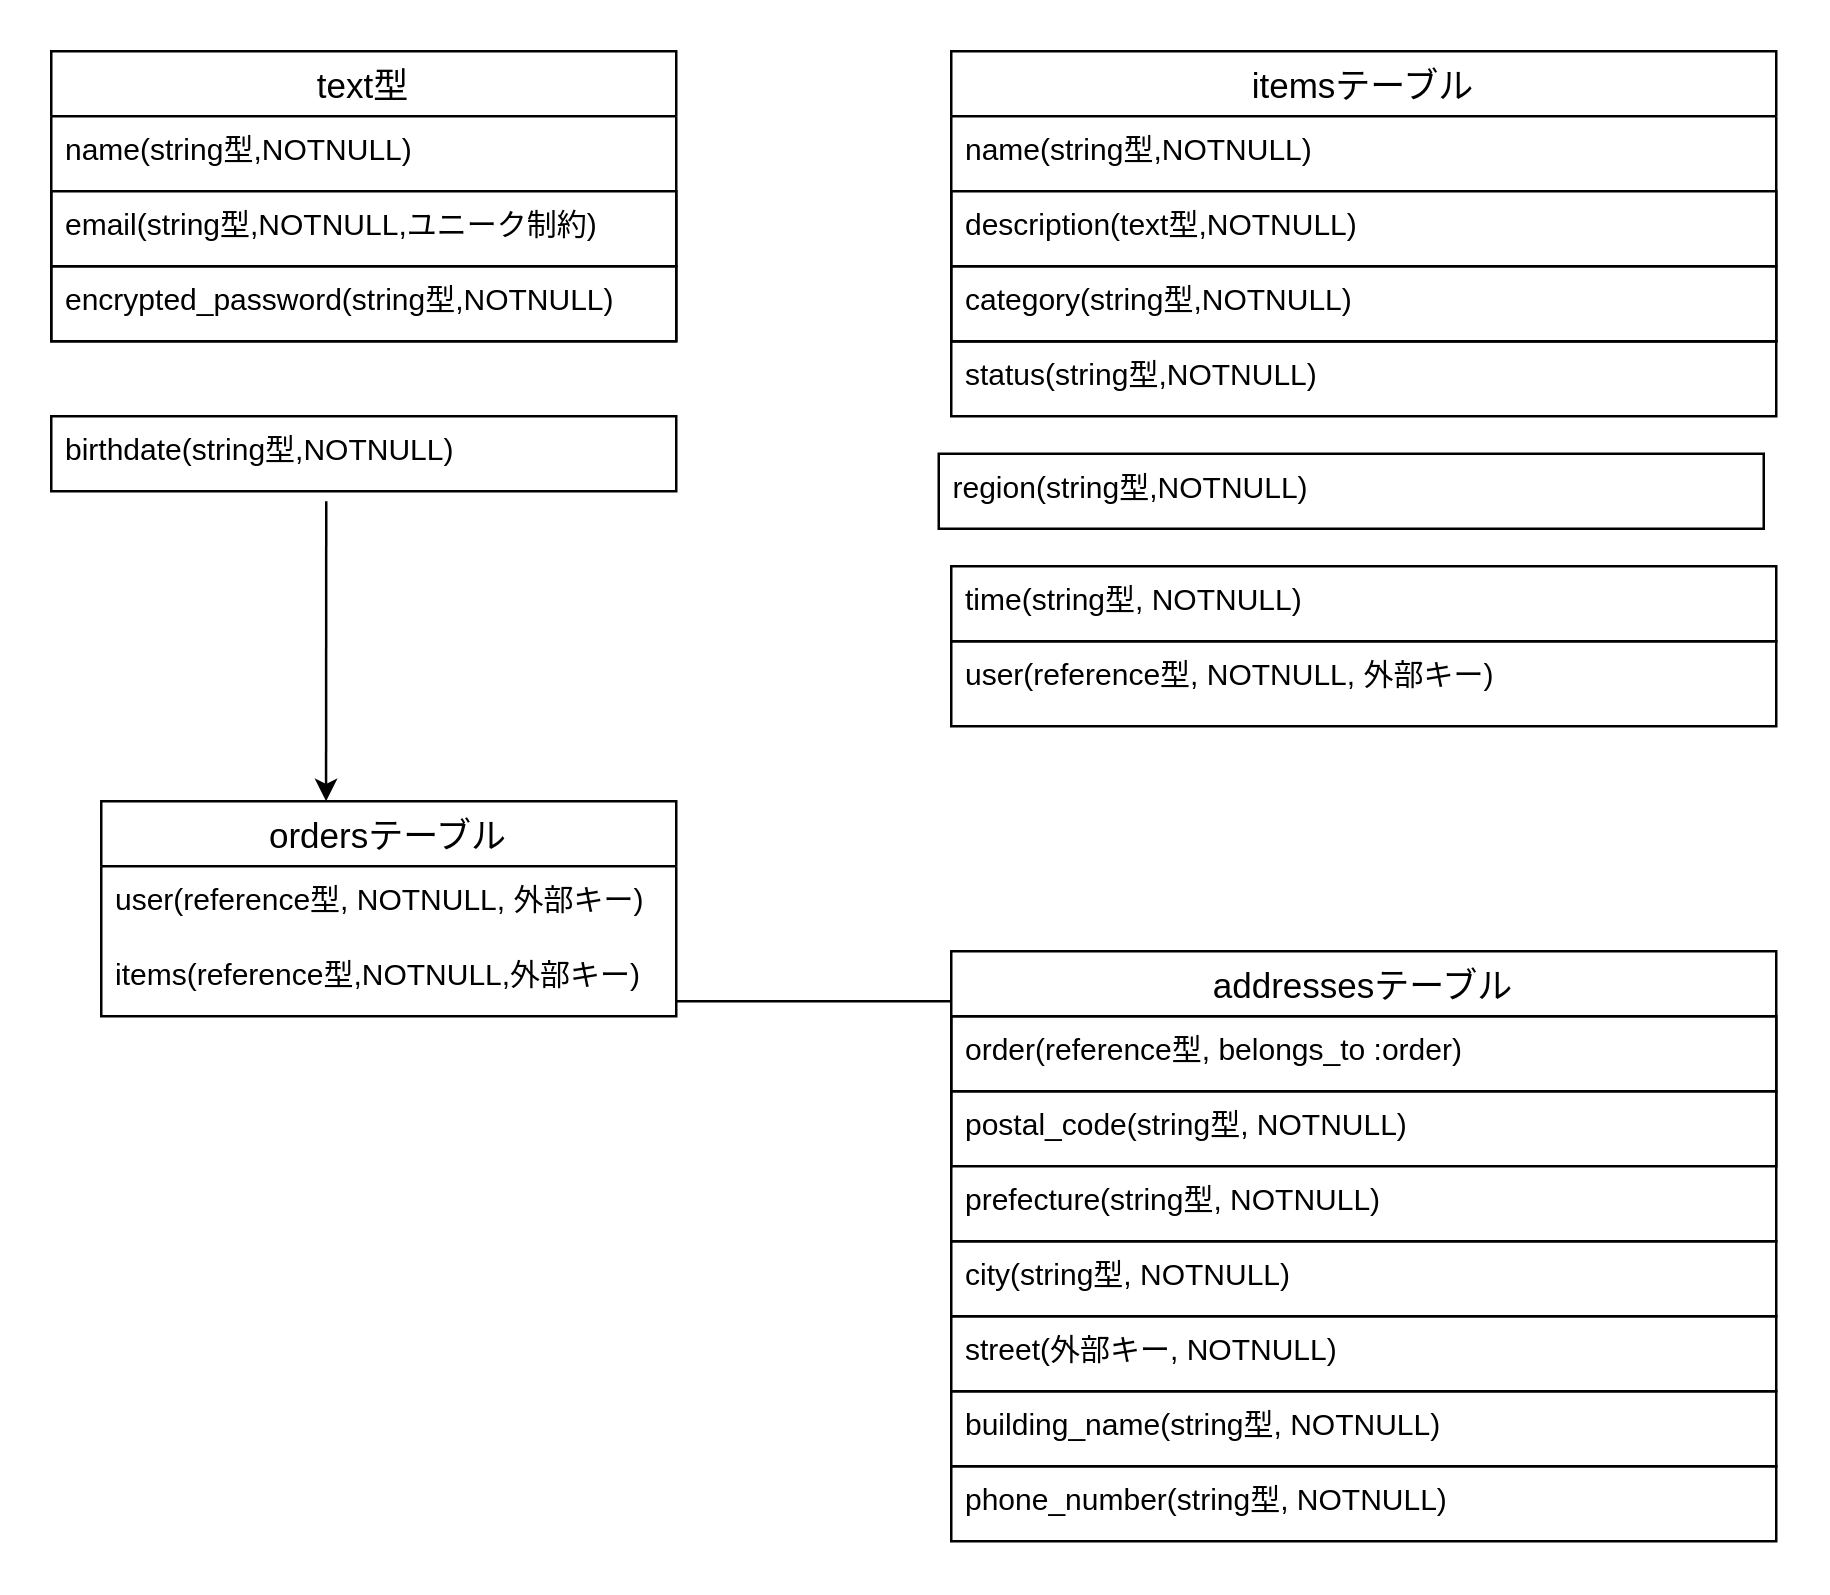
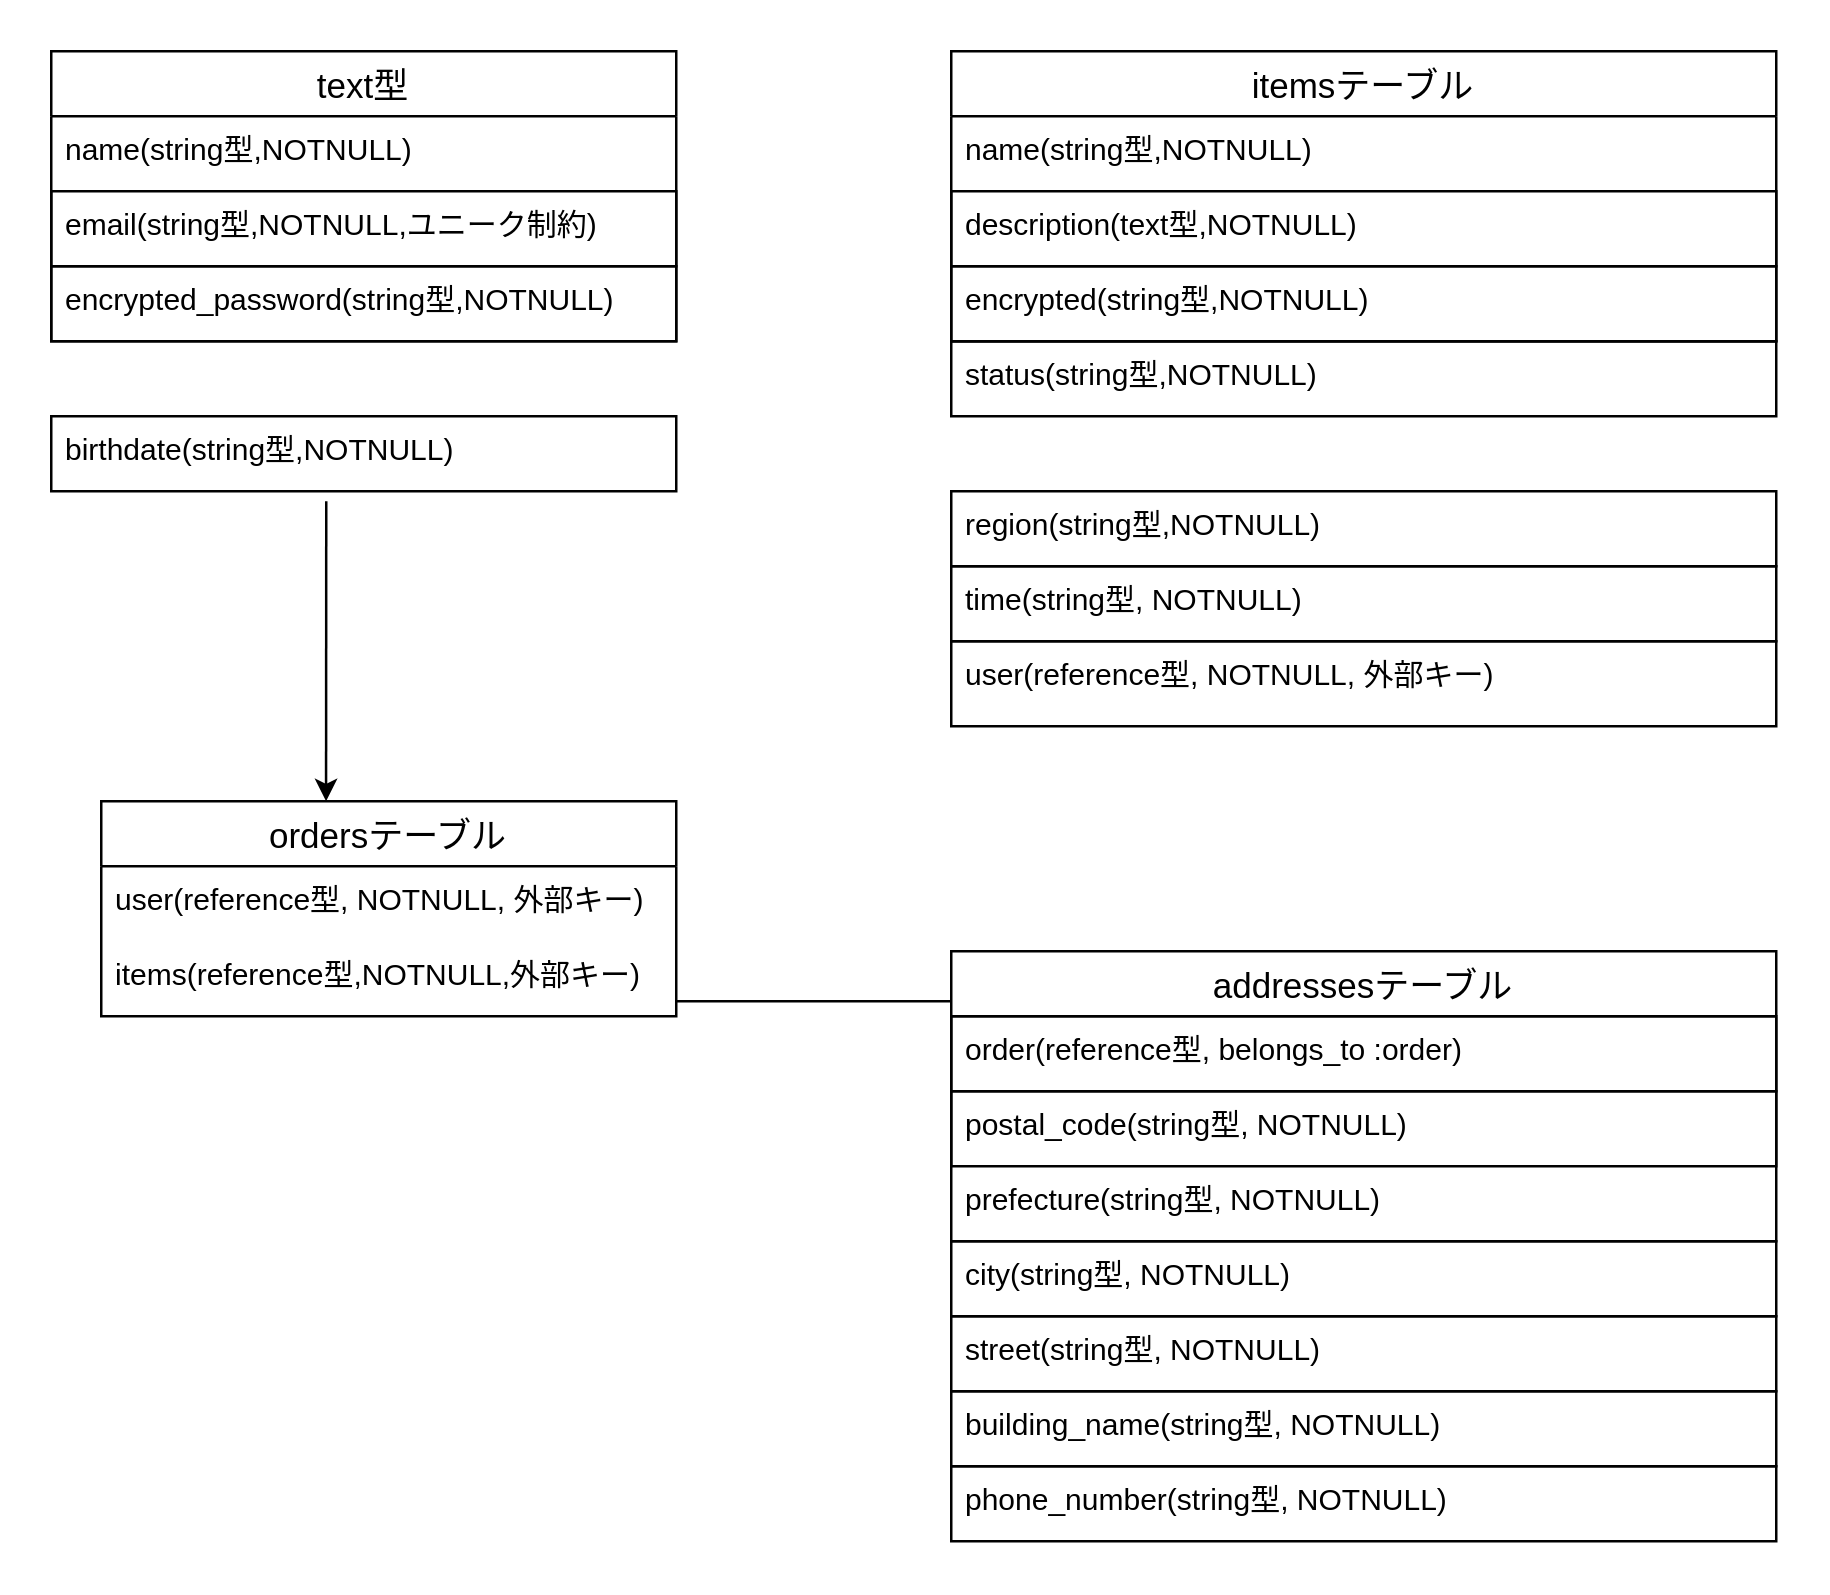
node "category(string型,NOTNULL)": label "category(string型,NOTNULL)" -> "encrypted(string型,NOTNULL)"
node "region(string型,NOTNULL)": moved (1351, 491) -> (1364, 529)
node "street(外部キー, NOTNULL)": label "street(外部キー, NOTNULL)" -> "street(string型, NOTNULL)"
